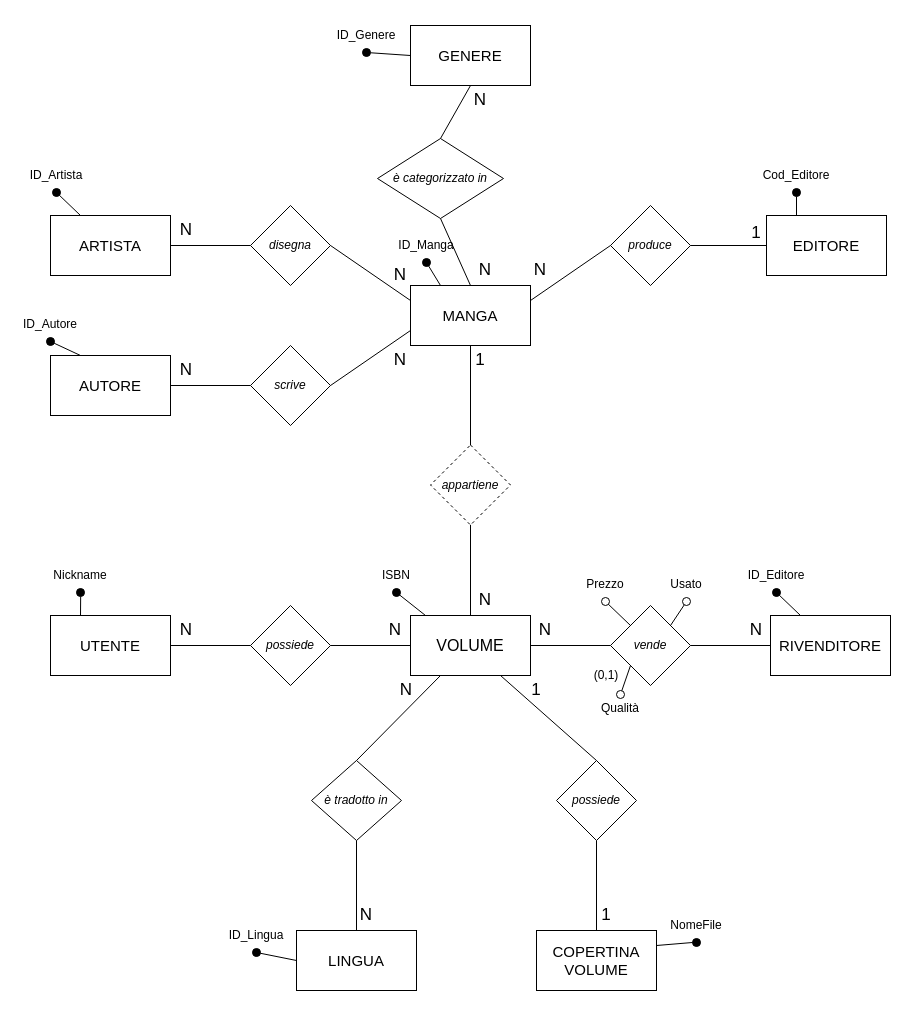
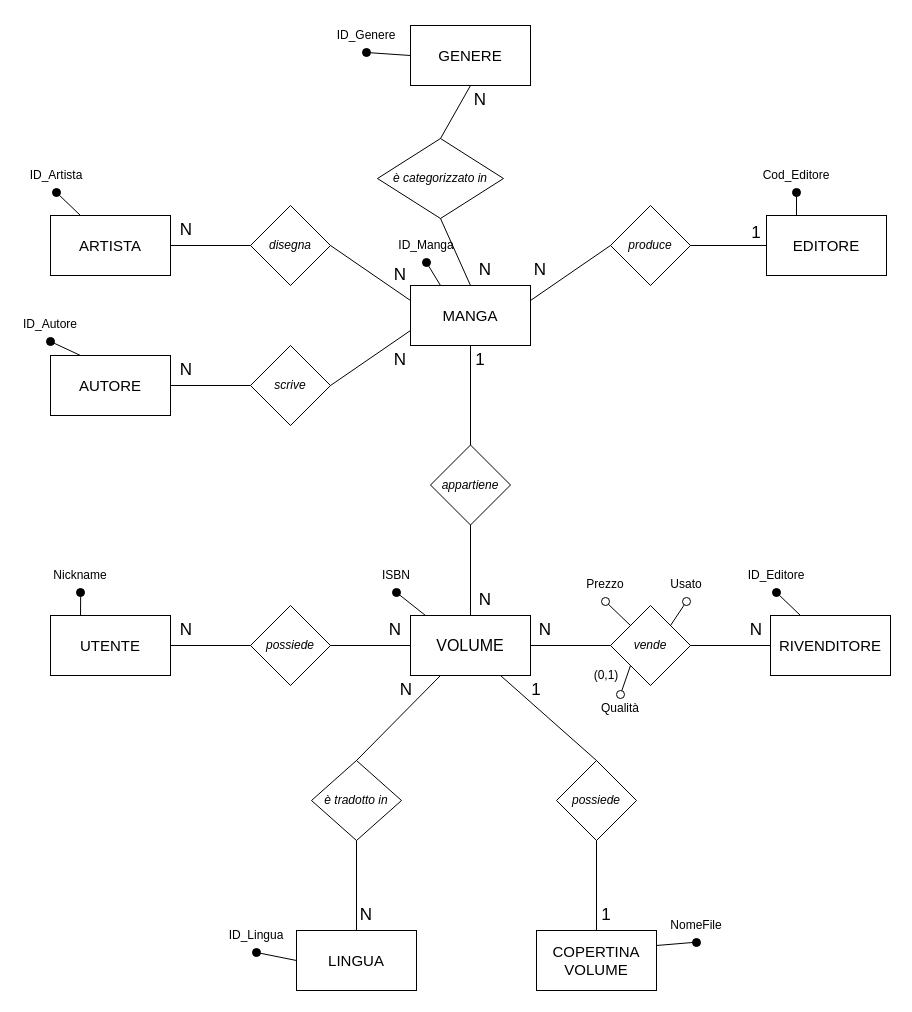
node "appartiene": style dashed -> solid
